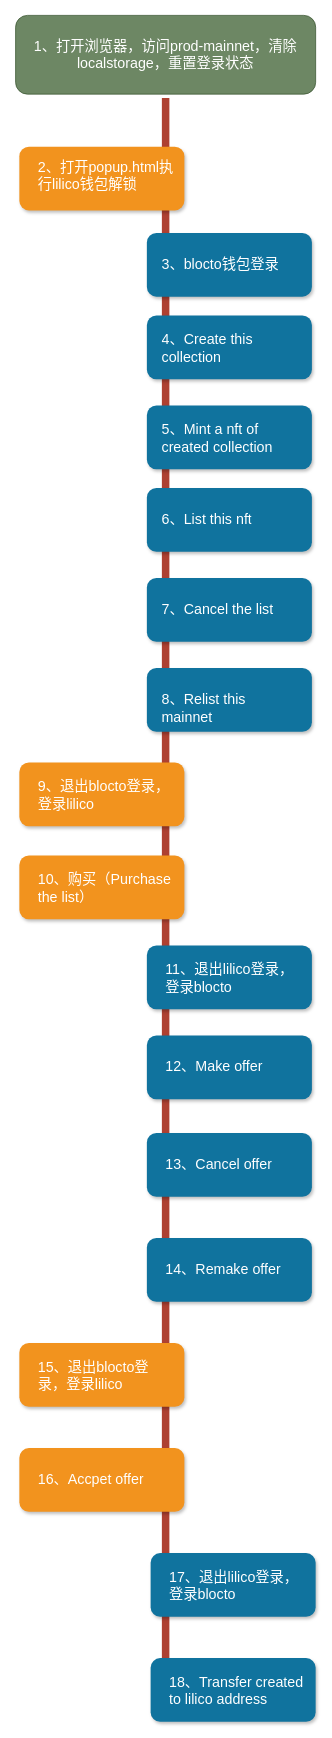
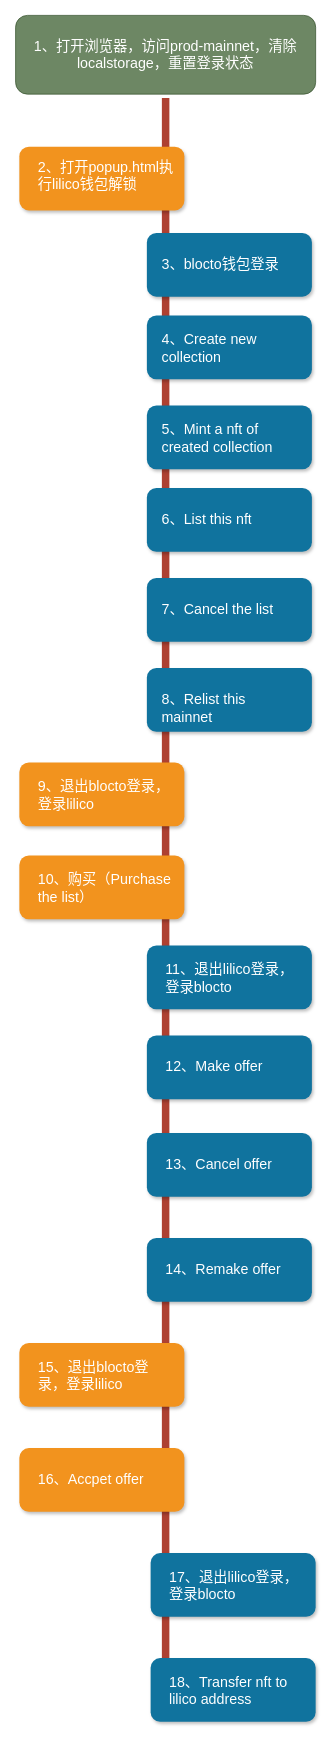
node "4、Create this collection": label "4、Create this collection" -> "4、Create new collection"
node "18、Transfer created to lilico address": label "18、Transfer created to lilico address" -> "18、Transfer nft to lilico address"
